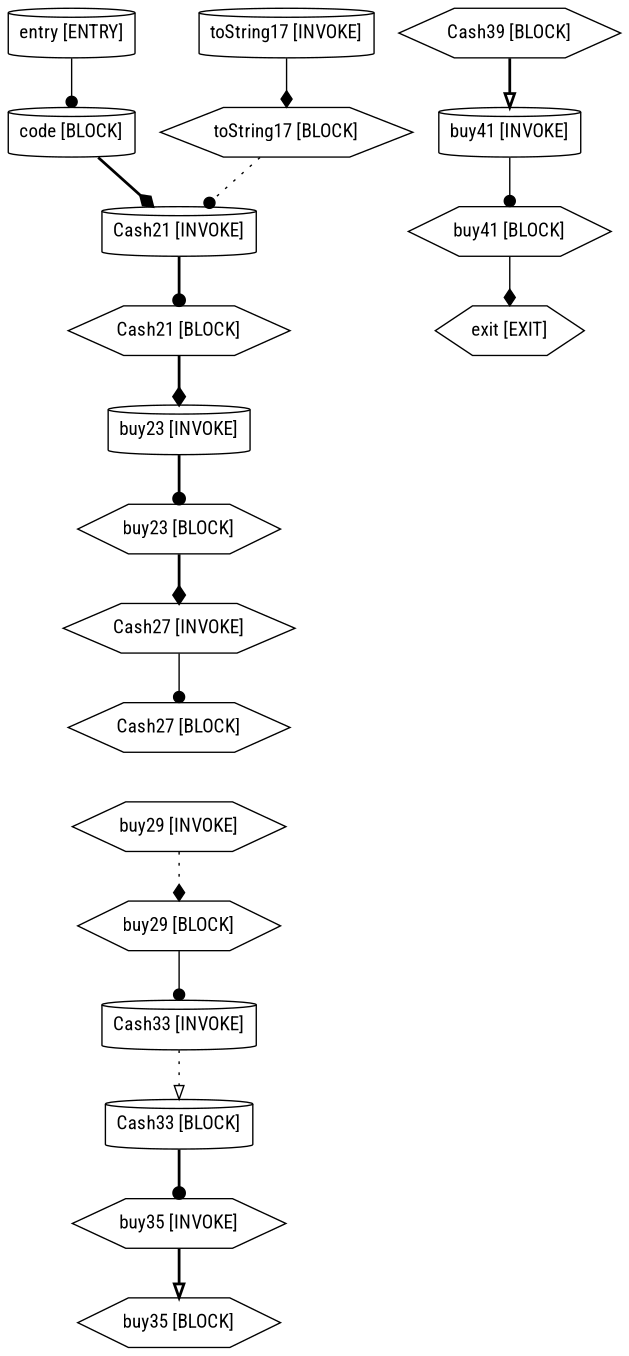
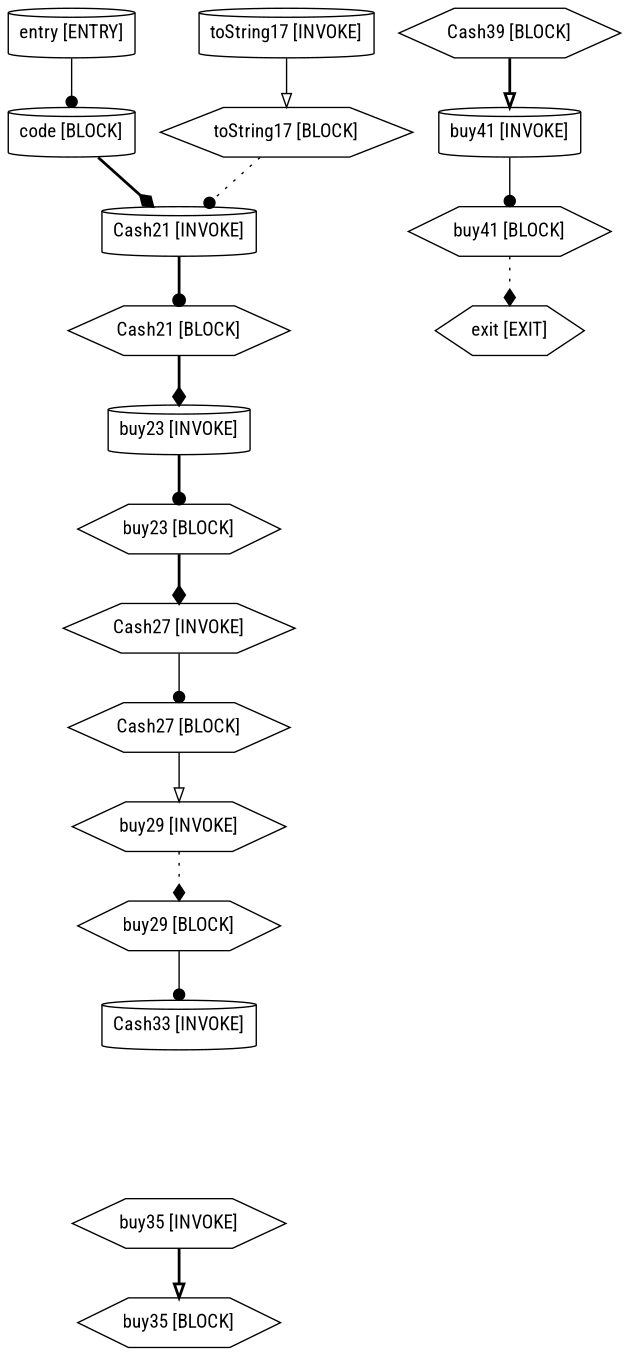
edge "toString17 [INVOKE]" -> "toString17 [BLOCK]": arrowhead diamond -> onormal
edge "buy41 [BLOCK]" -> "exit [EXIT]": style solid -> dotted
edge "Cash27 [BLOCK]" -> "buy29 [INVOKE]": added
node "Cash33 [BLOCK]": removed
